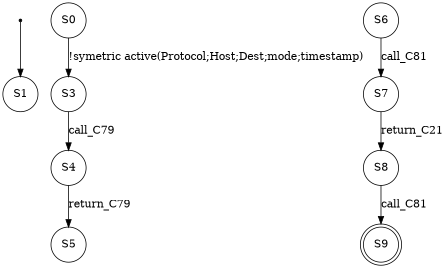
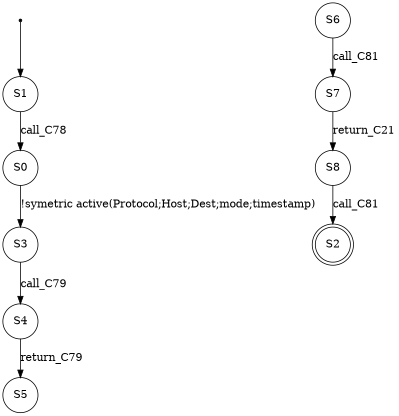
edge "S1" -> "S0": added, label "call_C78"
node "S9": label "S9" -> "S2"
